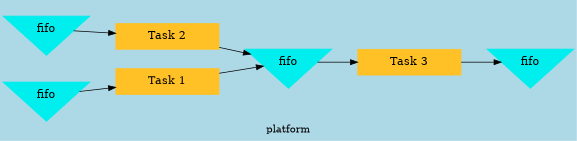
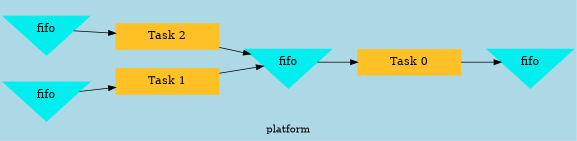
node "Task 3": label "Task 3" -> "Task 0"
